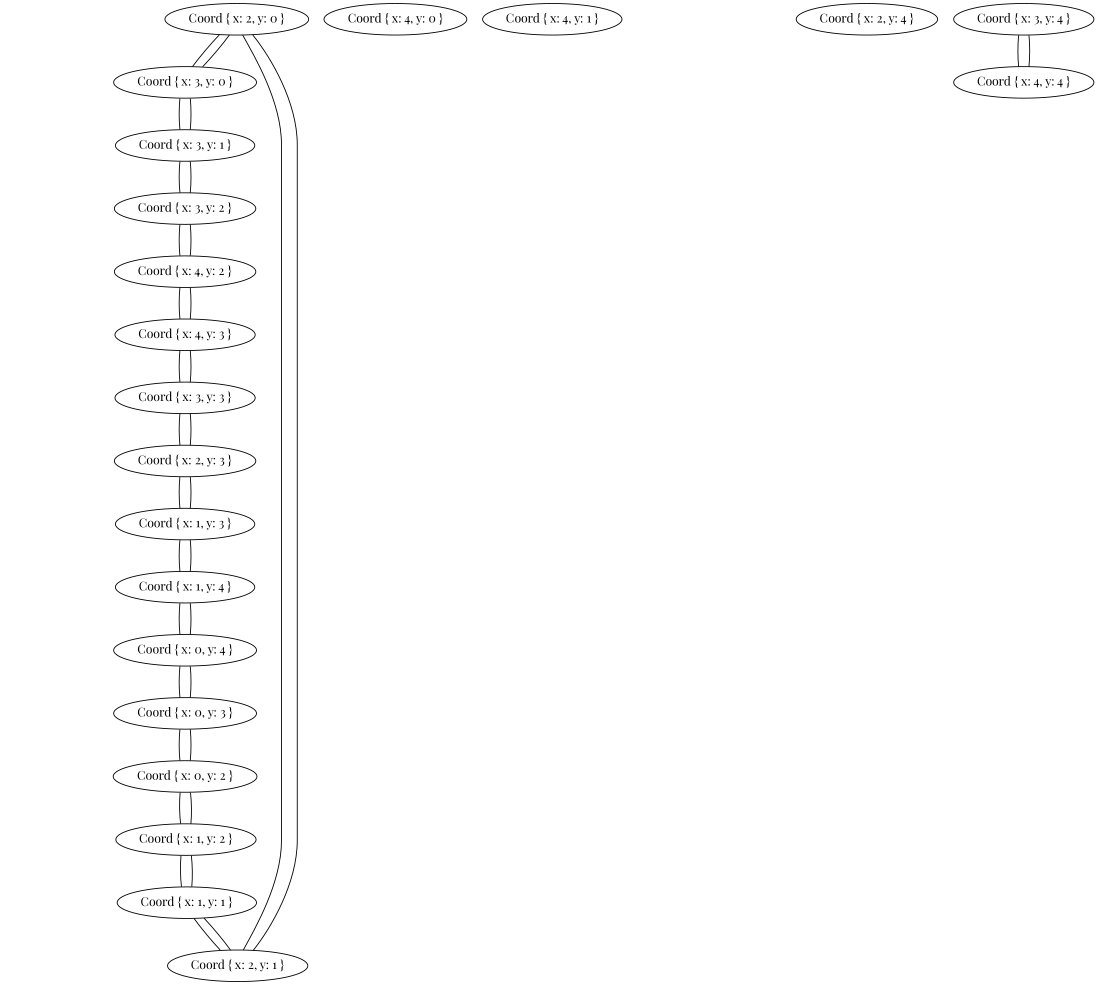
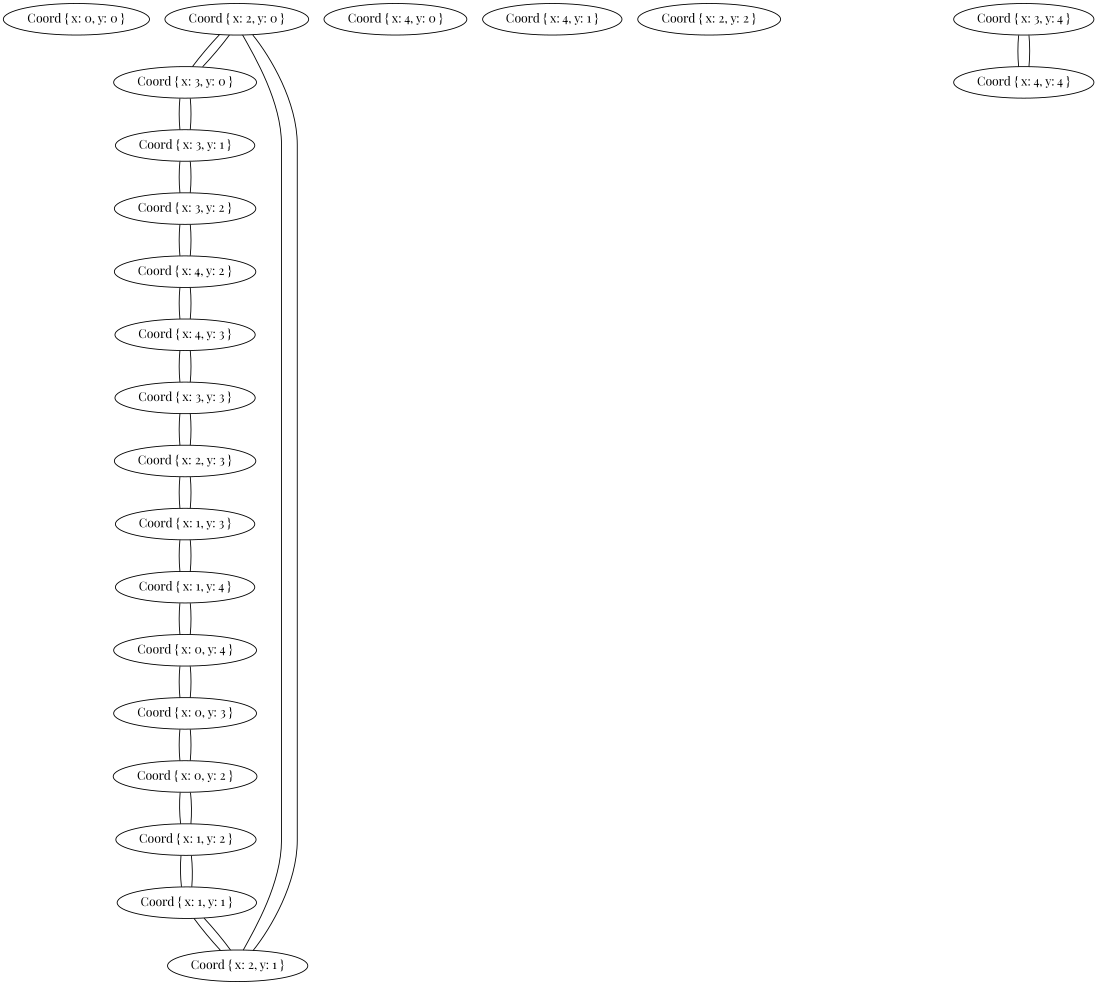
node "Coord { x: 0, y: 0 }": added
node "Coord { x: 2, y: 2 }": added
node "Coord { x: 2, y: 4 }": removed
